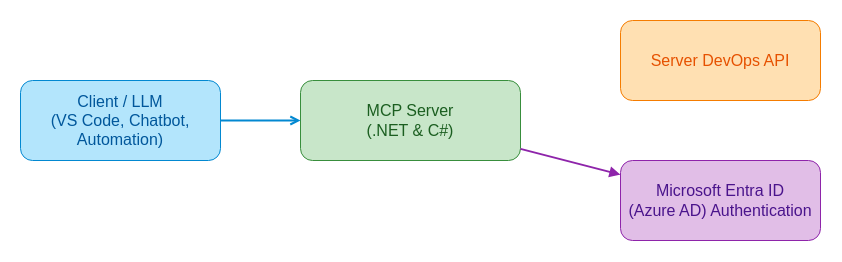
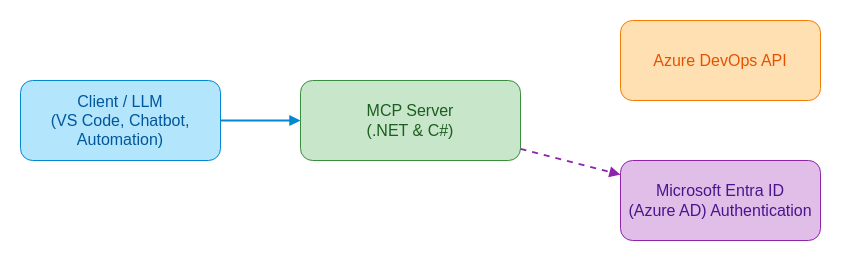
node "Server DevOps API": label "Server DevOps API" -> "Azure DevOps API"
edge "Client / LLM (VS Code, Chatbot, Automation)" -> "MCP Server (.NET & C#)": arrowhead open -> block
edge "MCP Server (.NET & C#)" -> "Microsoft Entra ID (Azure AD) Authentication": style solid -> dashed
